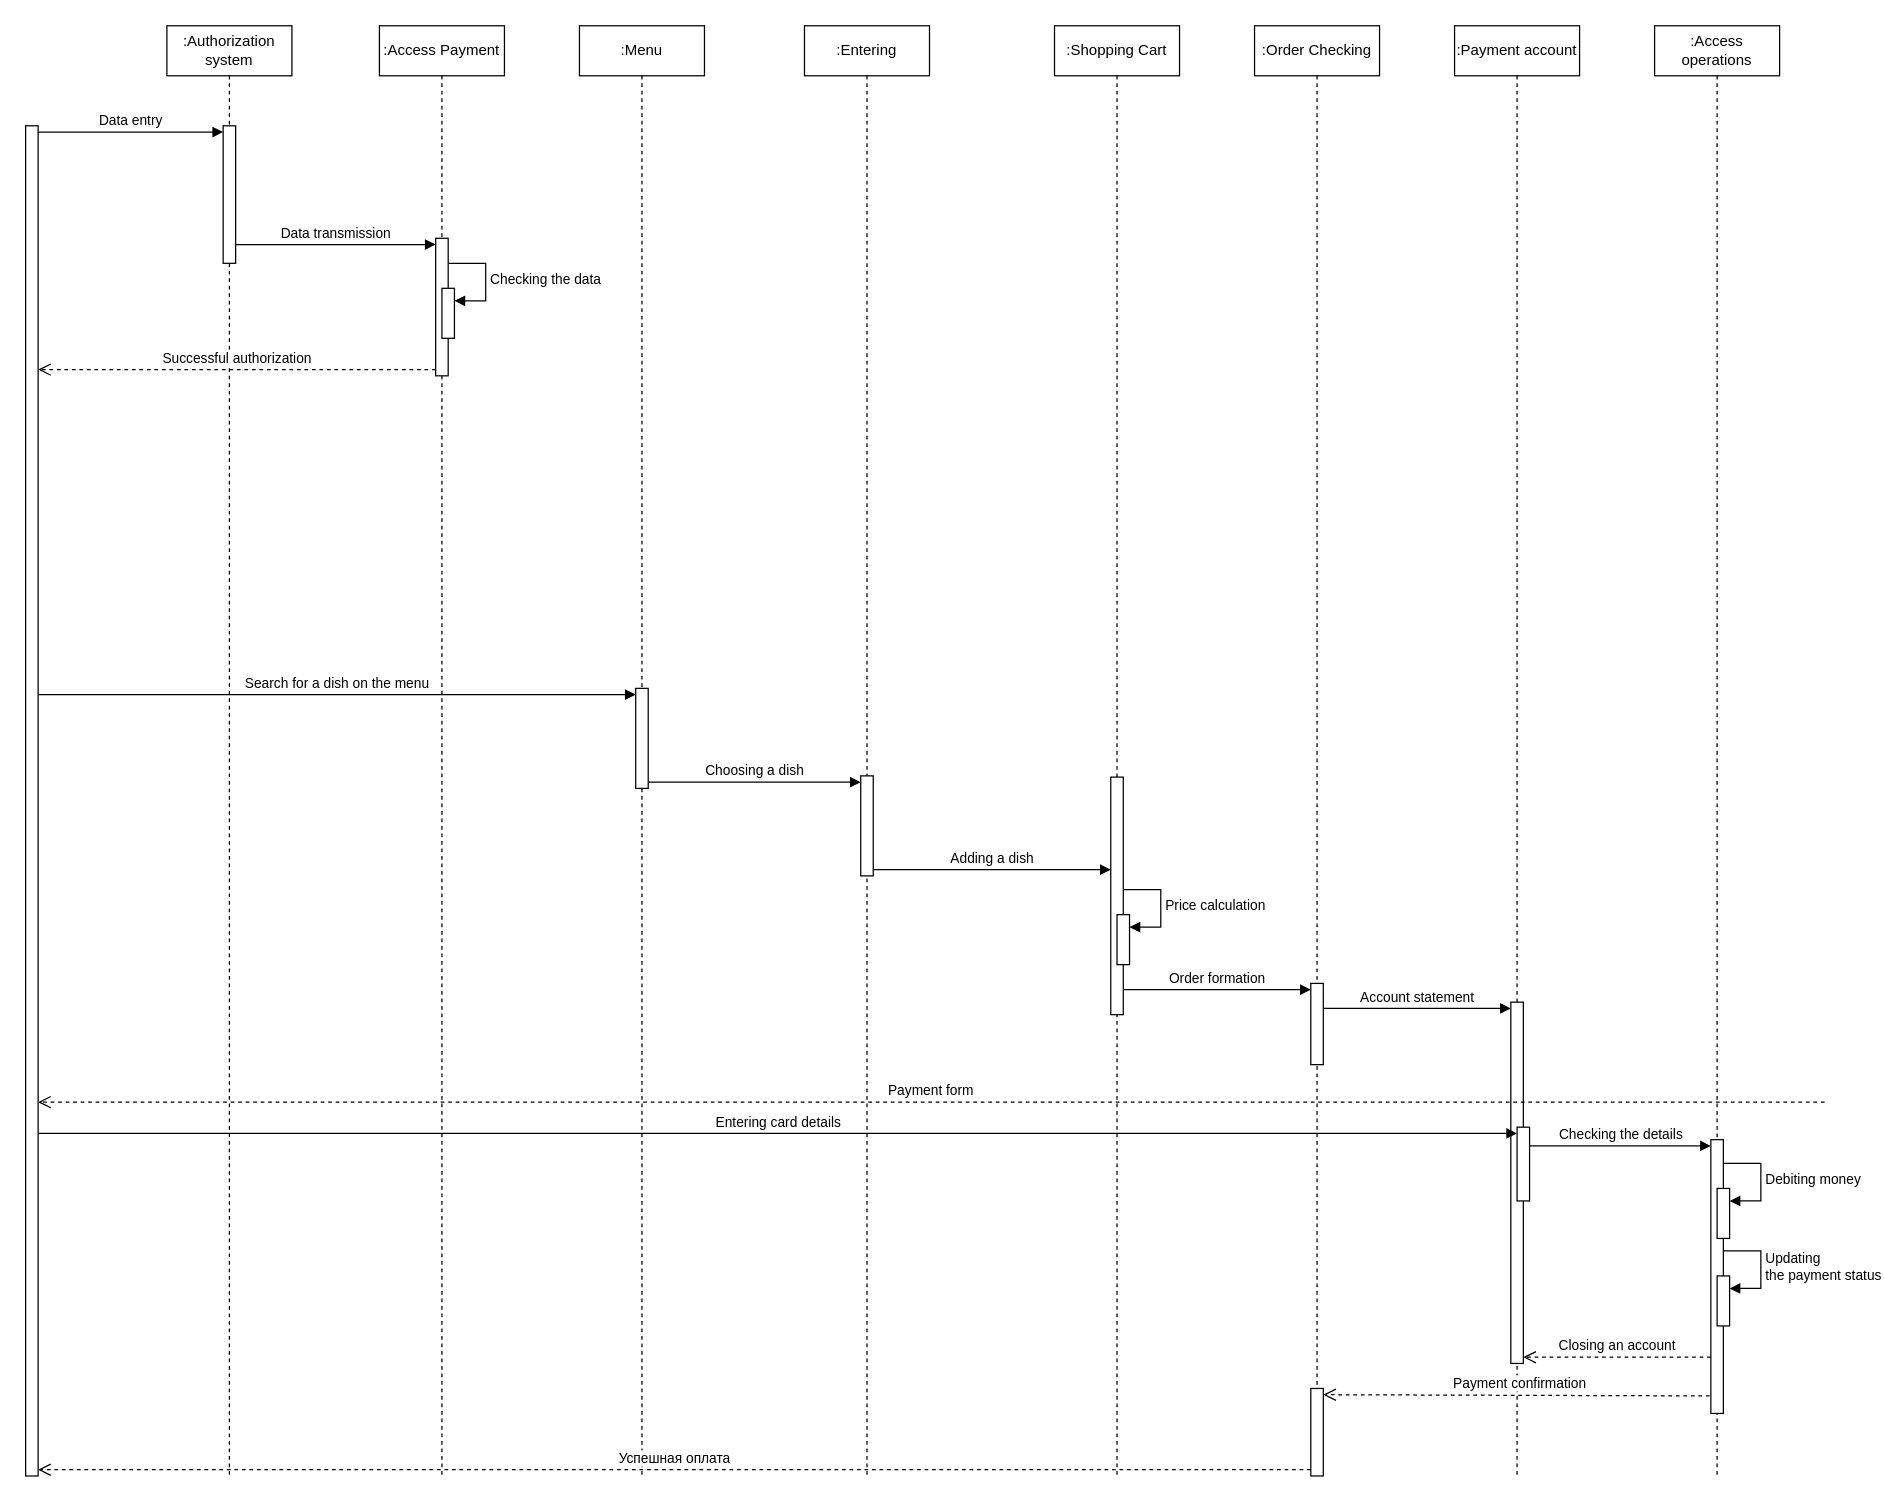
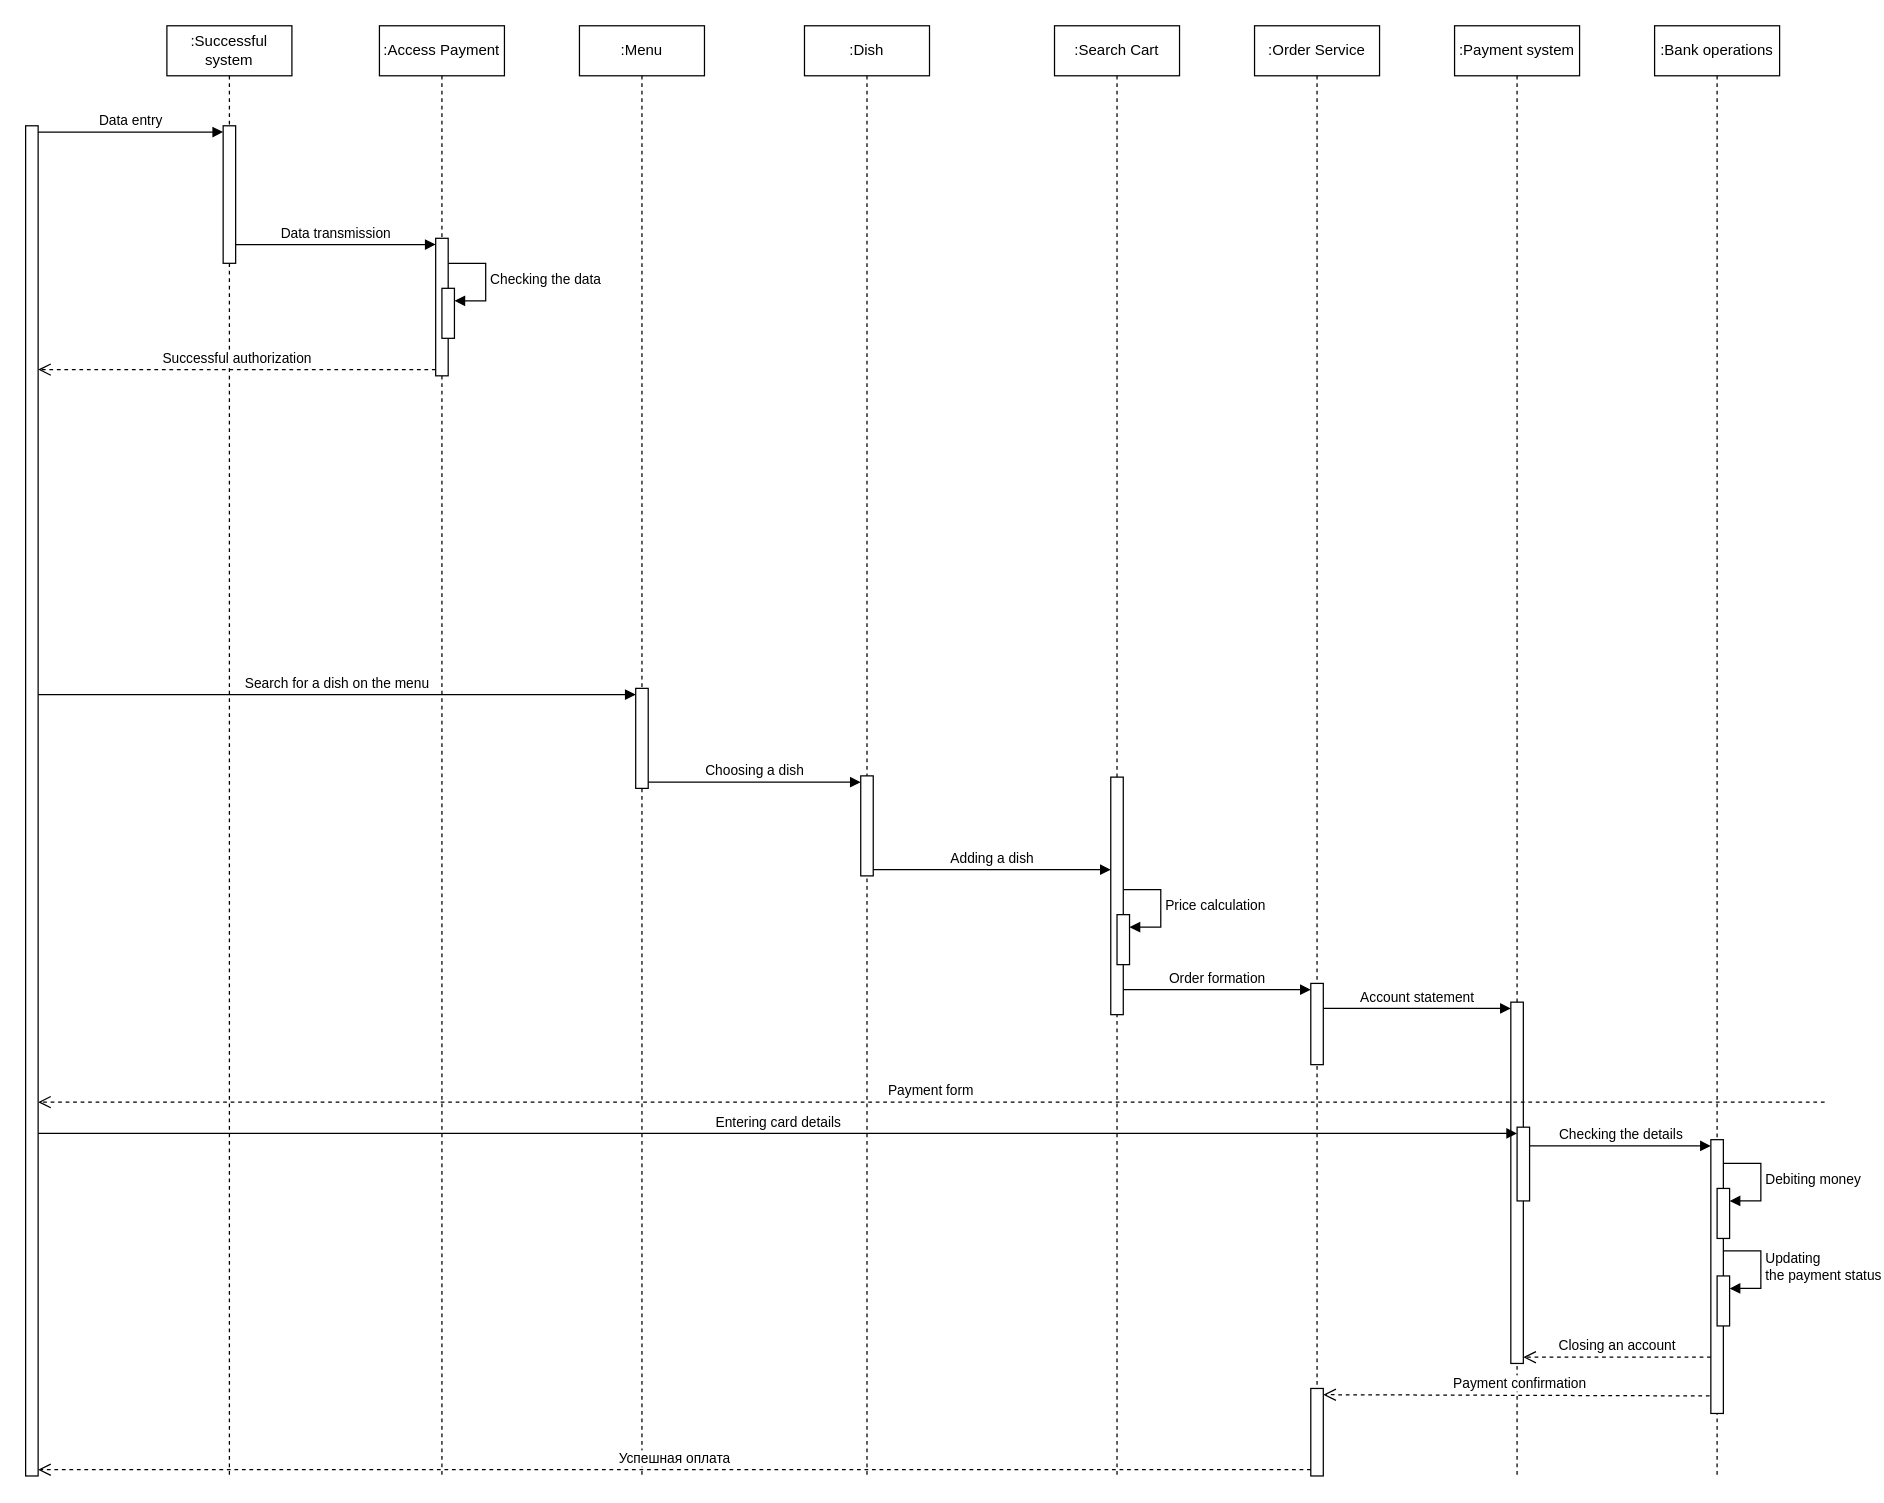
node ":Authorization system": label ":Authorization system" -> ":Successful system"
node ":Entering": label ":Entering" -> ":Dish"
node ":Shopping Cart": label ":Shopping Cart" -> ":Search Cart"
node ":Order Checking": label ":Order Checking" -> ":Order Service"
node ":Payment account": label ":Payment account" -> ":Payment system"
node ":Access operations": label ":Access operations" -> ":Bank operations"
